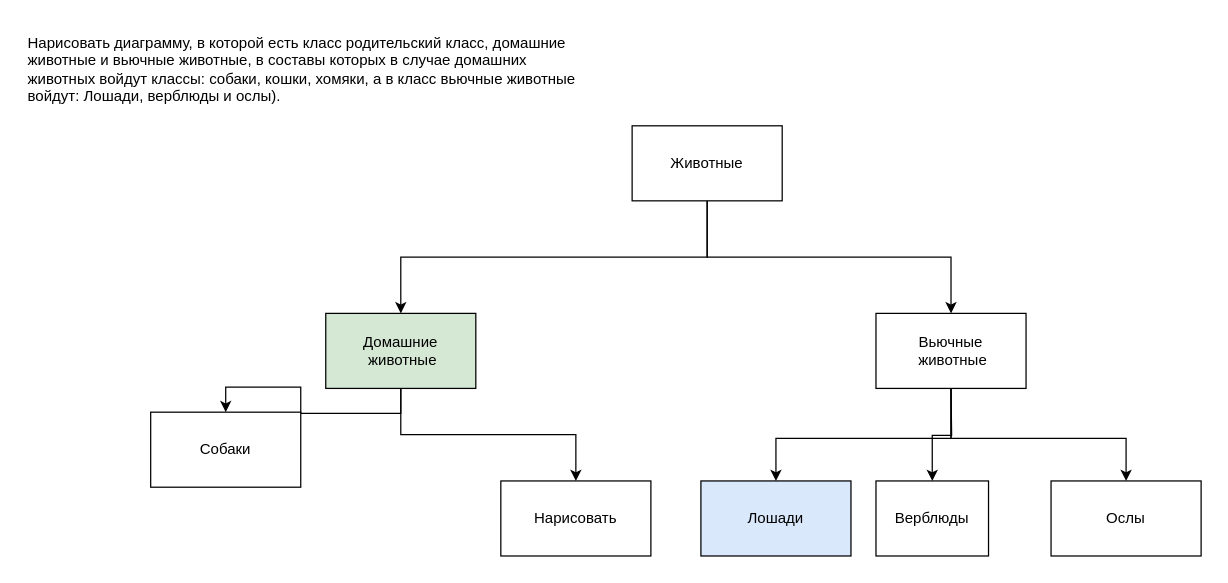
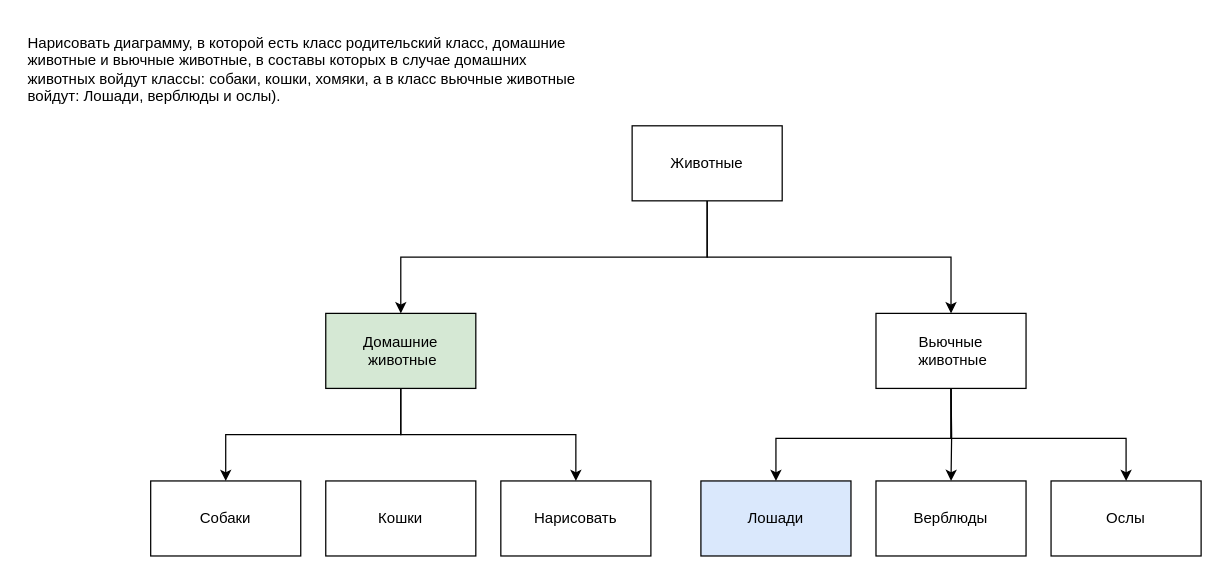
node "Собаки": moved (226, 449) -> (226, 518)
node "Кошки": added
node "Верблюды": size 113x75 -> 150x75
